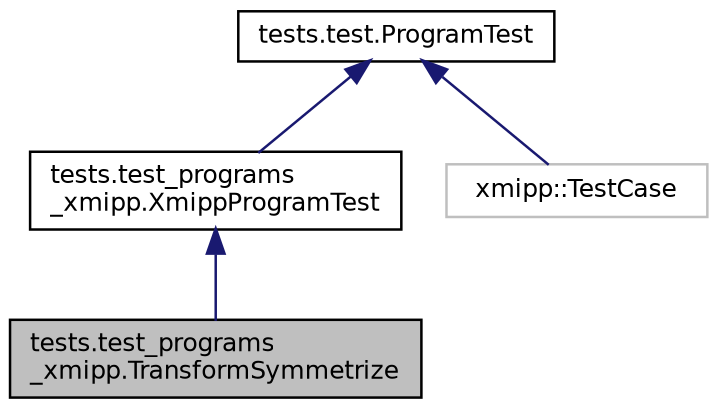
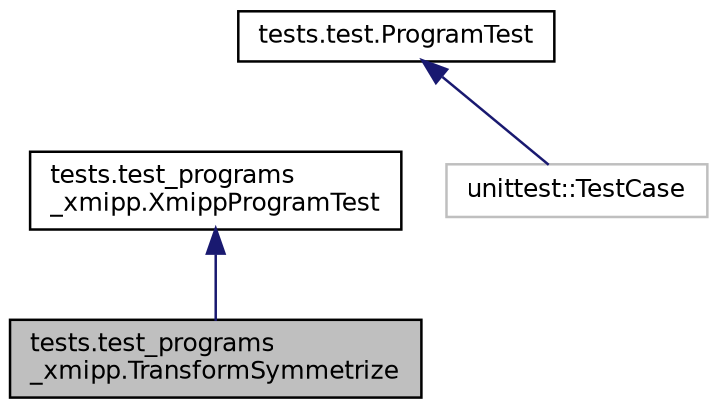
edge "tests.test_programs _xmipp.XmippProgramTest" -> "tests.test.ProgramTest": removed
node "xmipp::TestCase": label "xmipp::TestCase" -> "unittest::TestCase"
